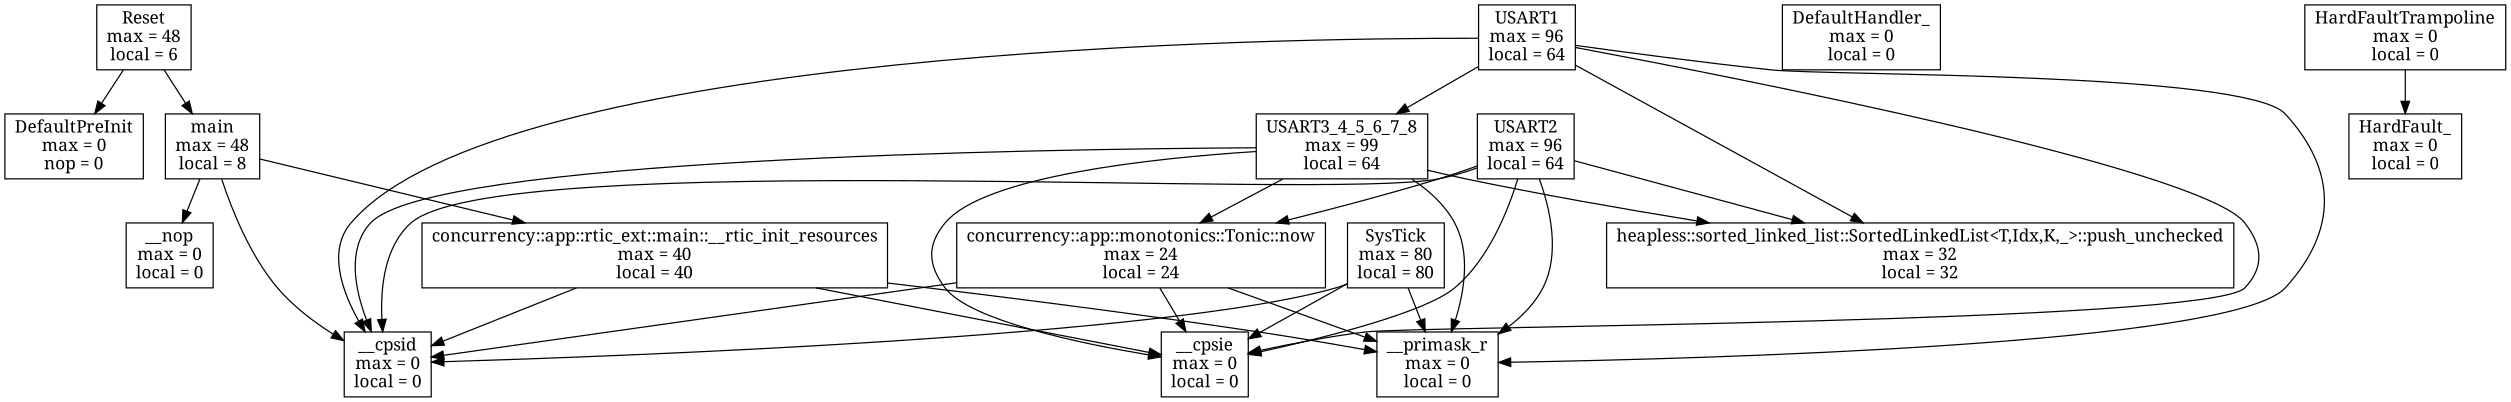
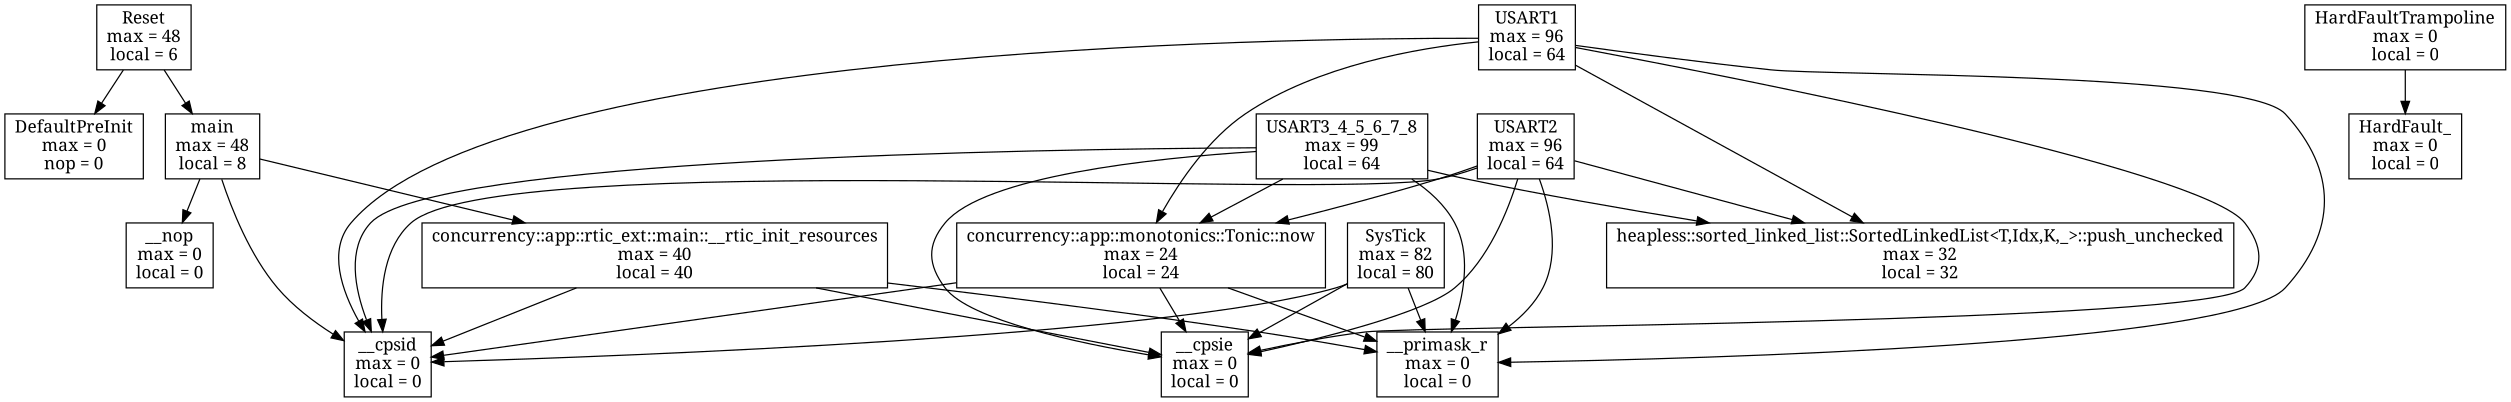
node "DefaultHandler_ max = 0 local = 0": removed
edge "USART1 max = 96 local = 64" -> "USART3_4_5_6_7_8 max = 99 local = 64": now "USART1 max = 96 local = 64" -> "concurrency::app::monotonics::Tonic::now max = 24 local = 24"
node "SysTick max = 80 local = 80": label "SysTick max = 80 local = 80" -> "SysTick max = 82 local = 80"
